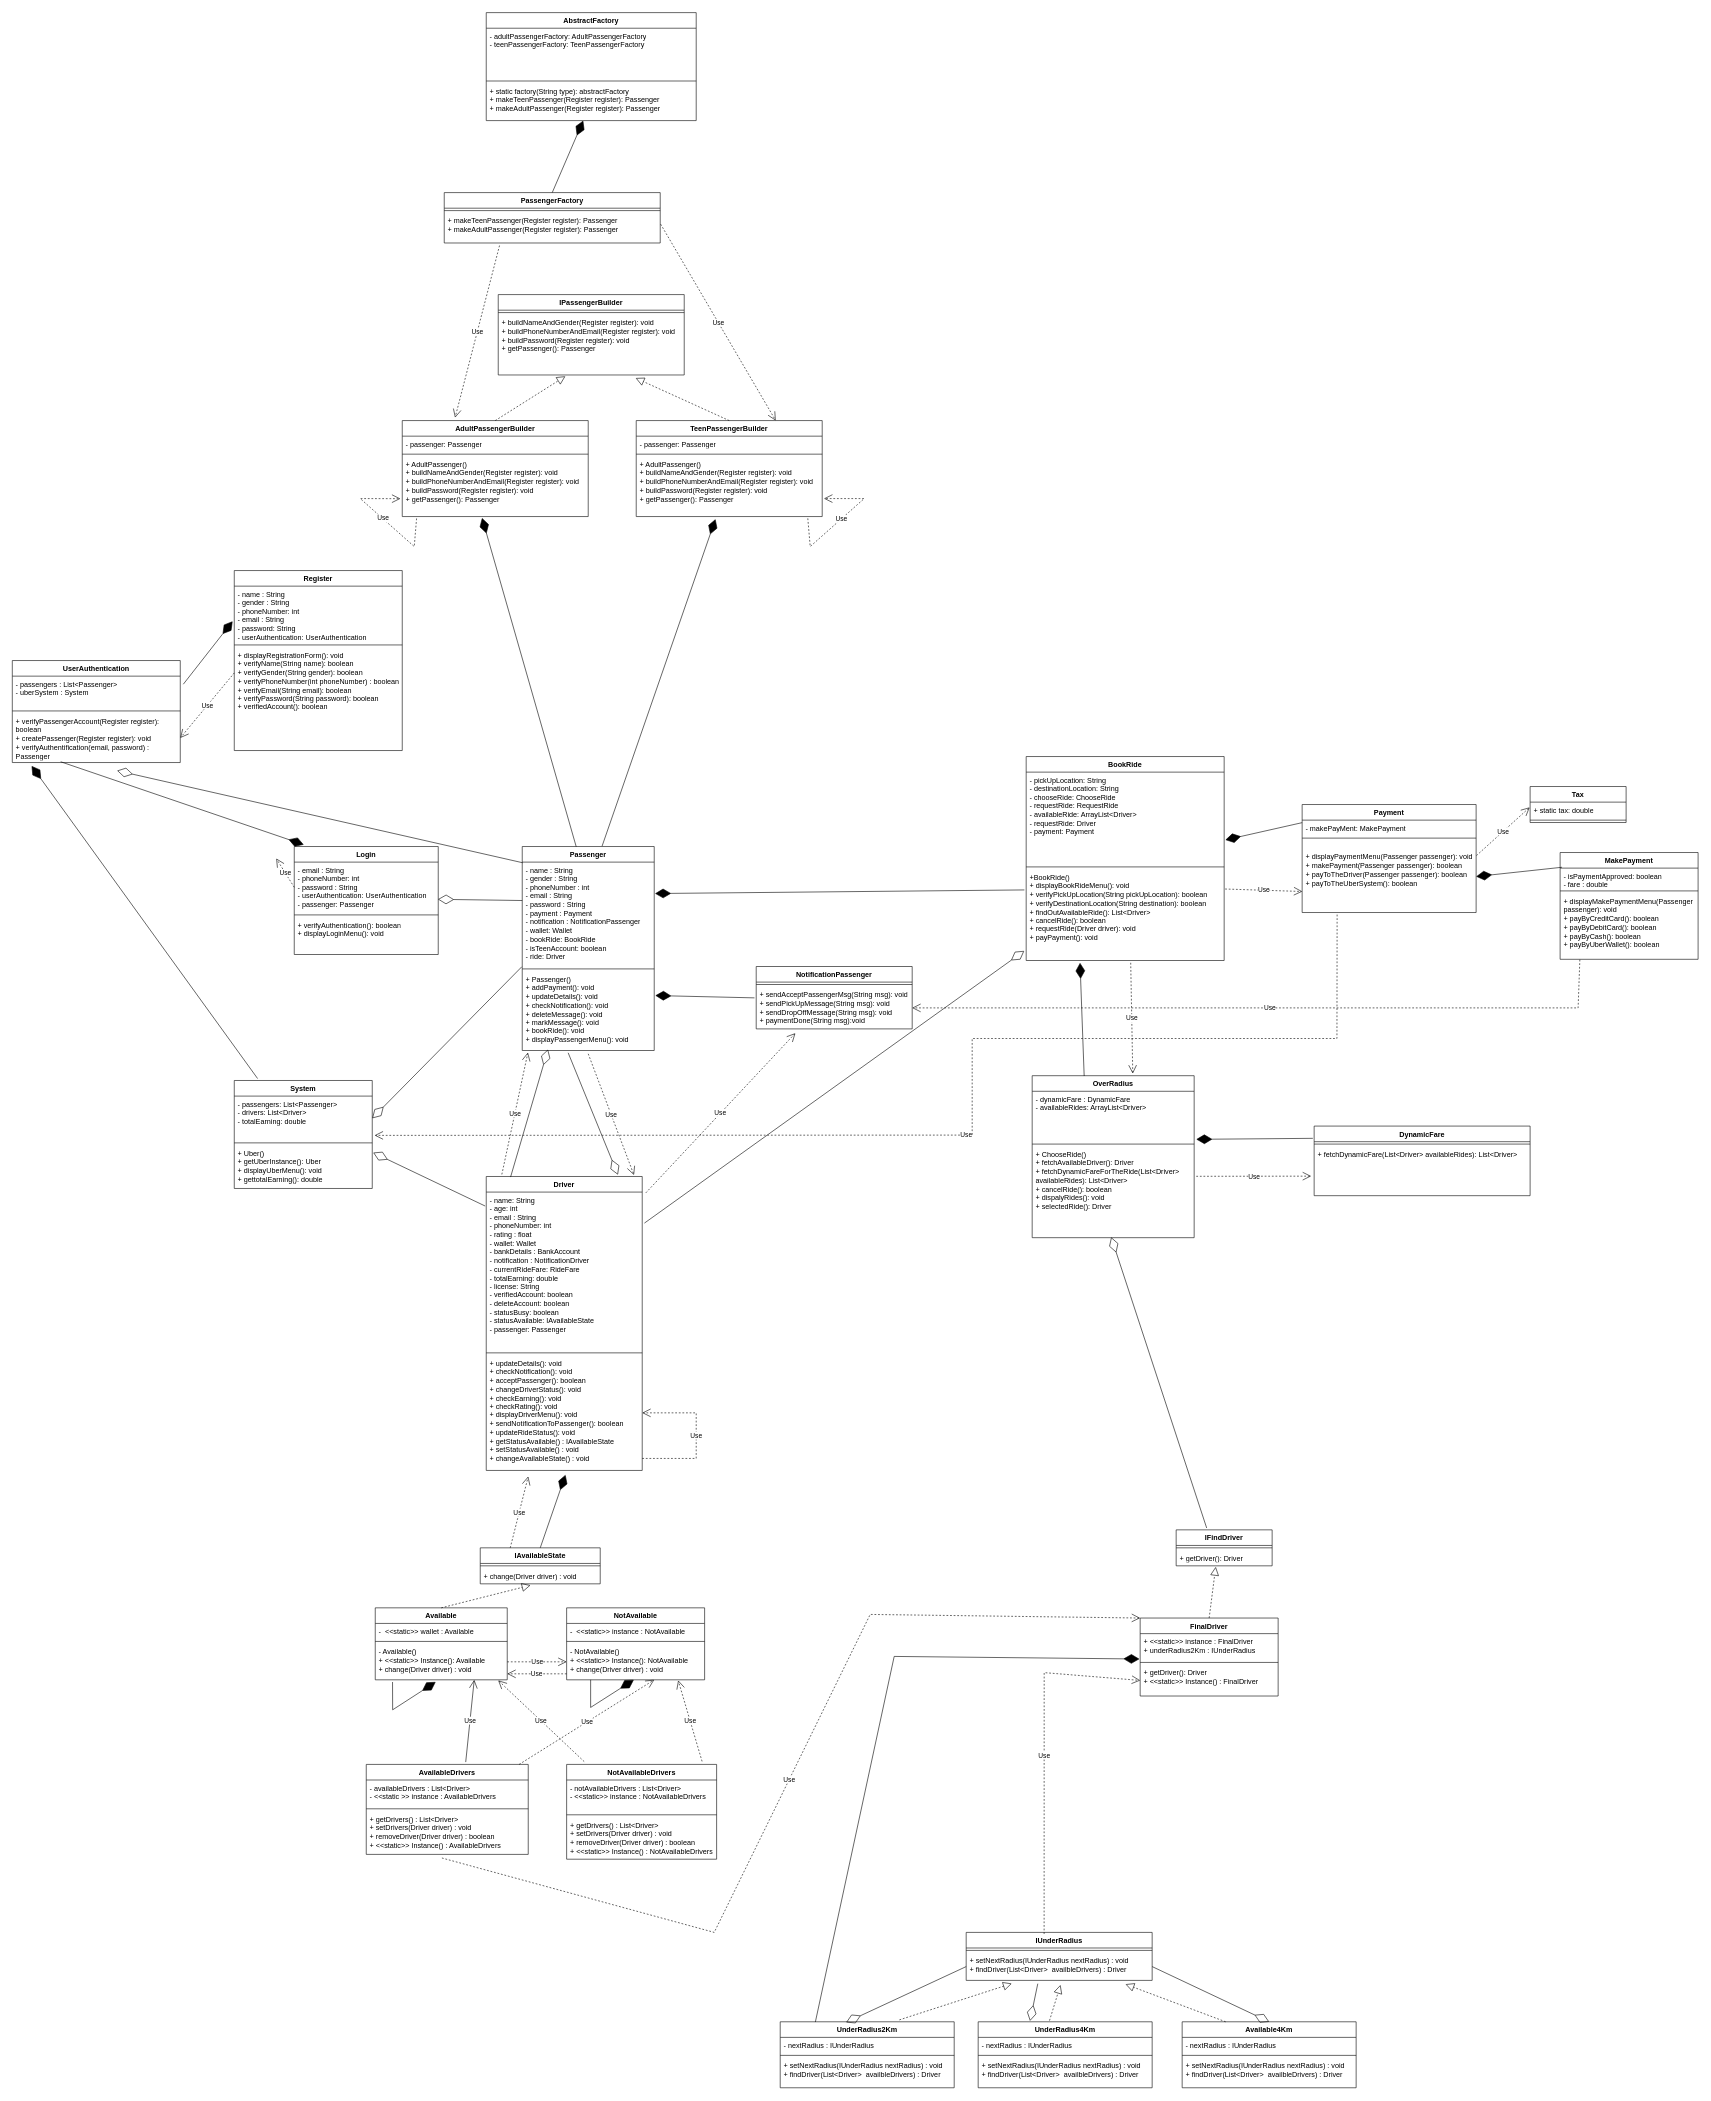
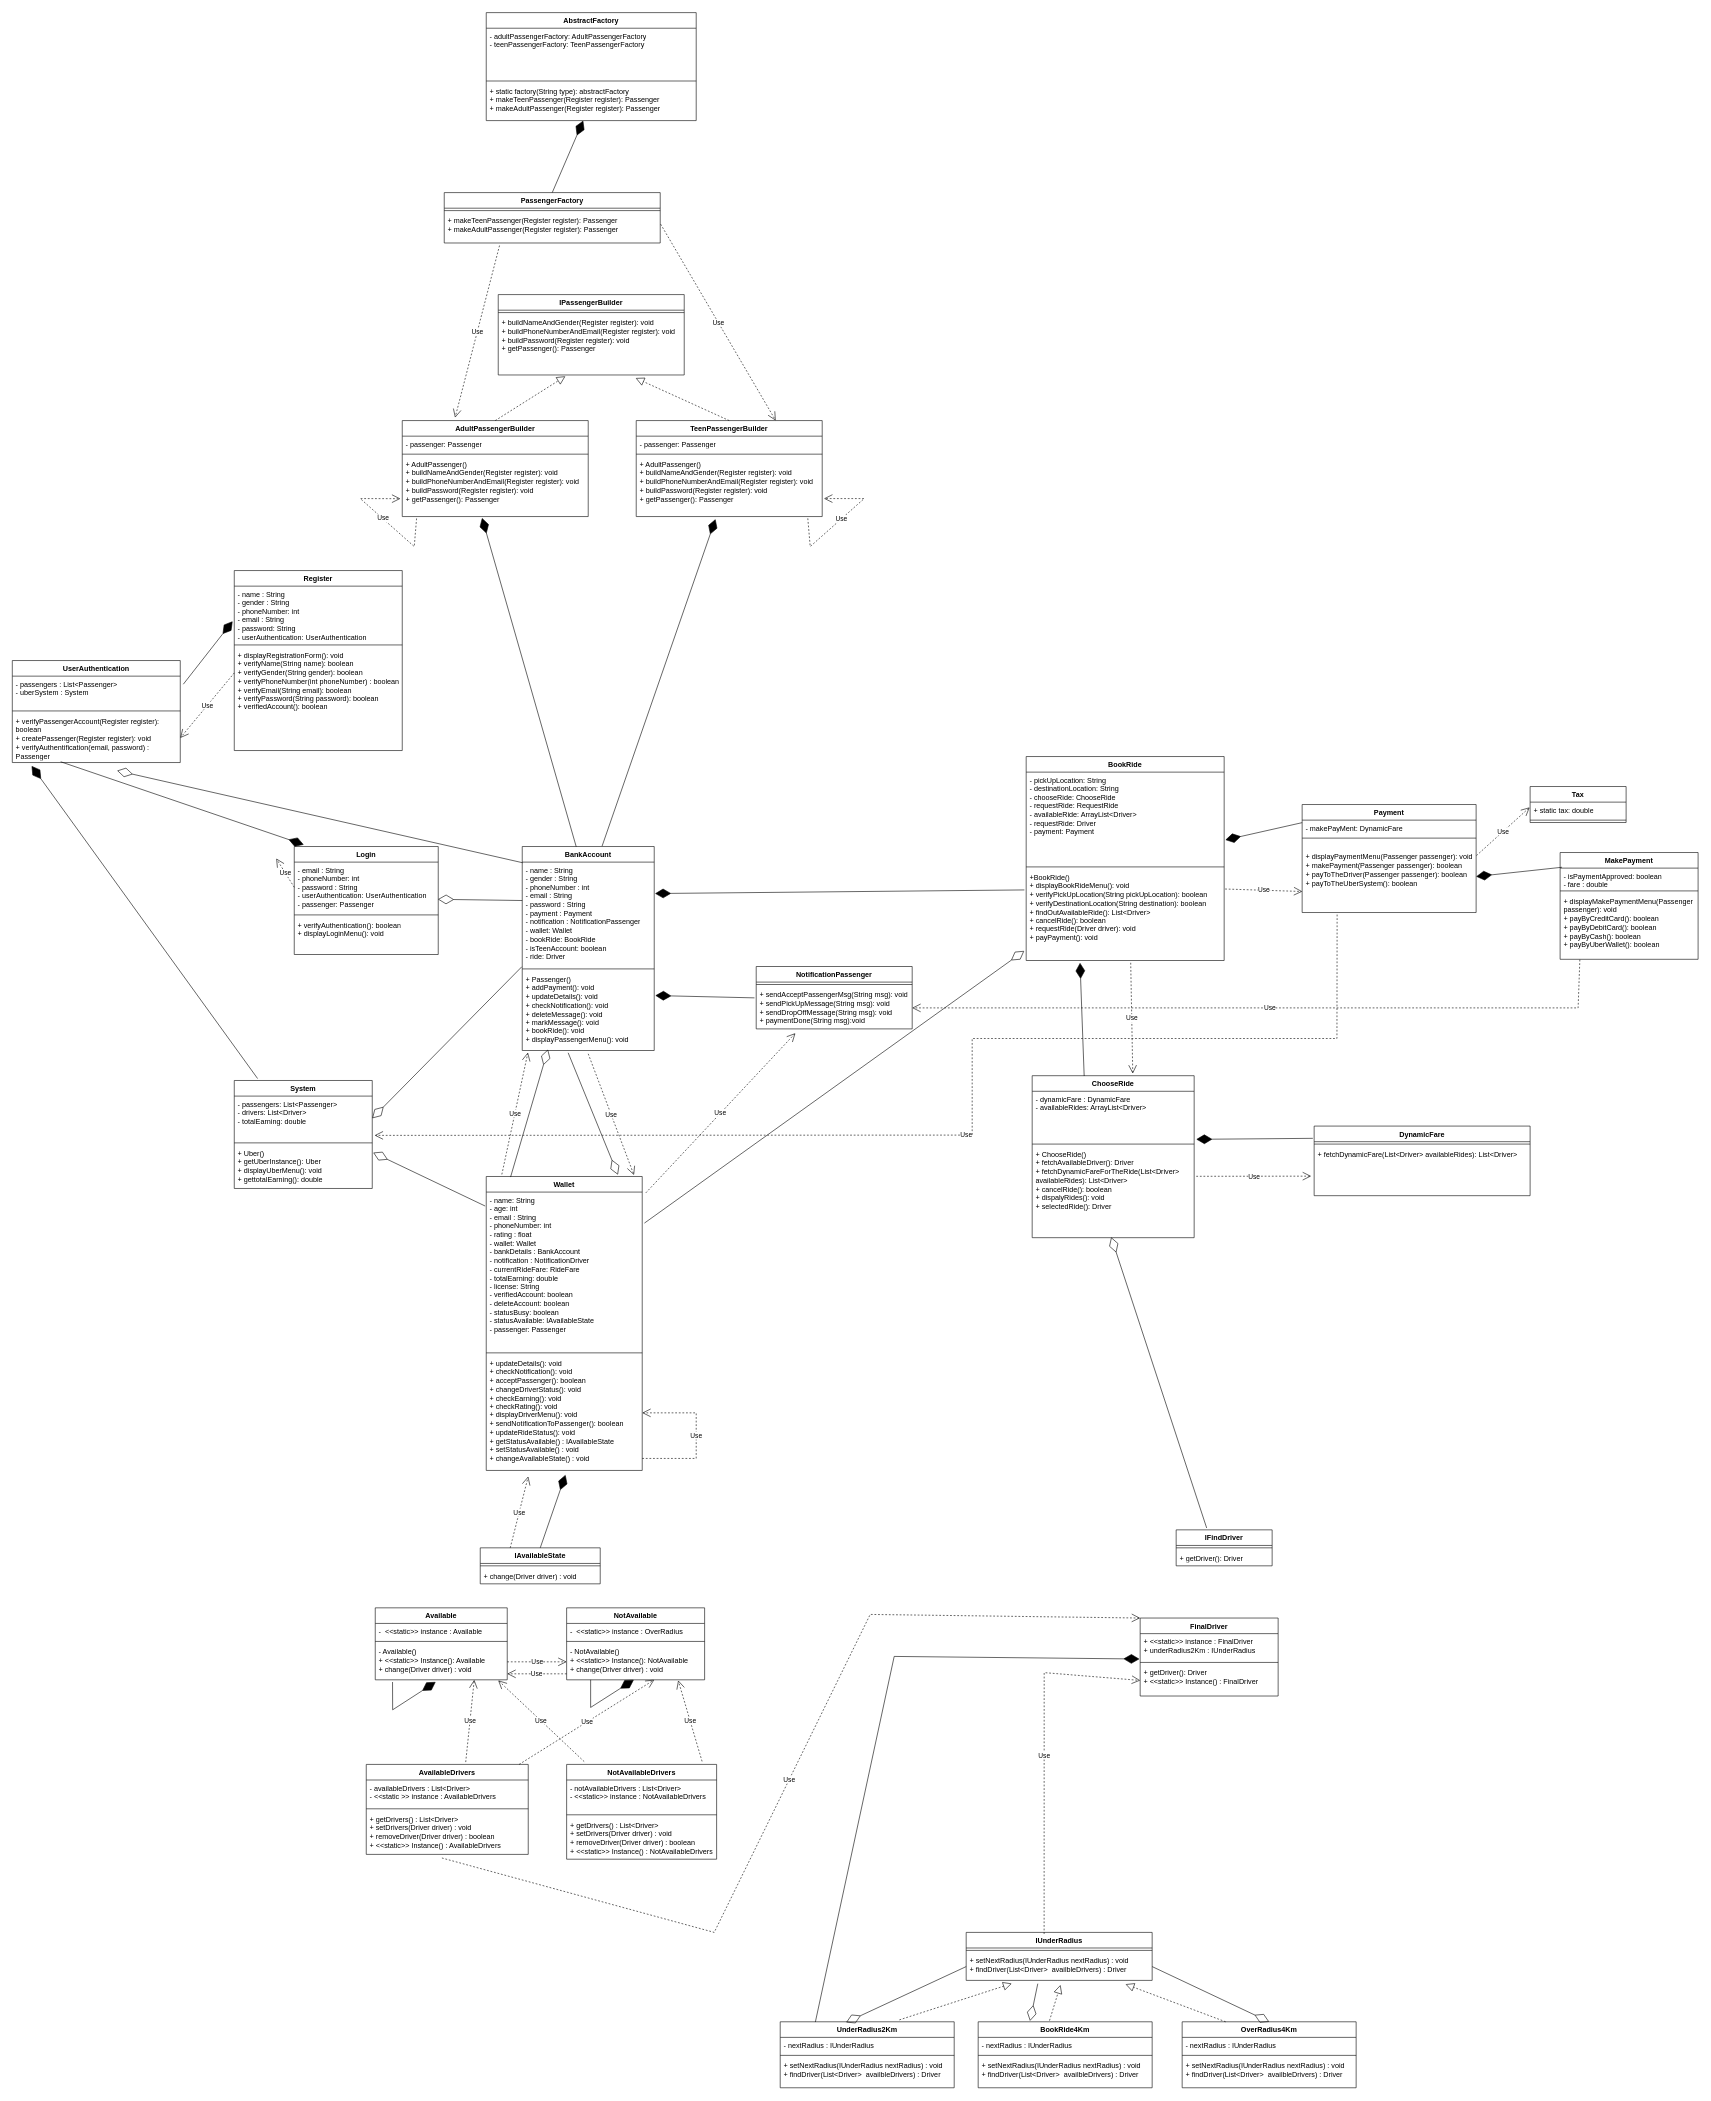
node "- makePayMent: MakePayment": label "- makePayMent: MakePayment" -> "- makePayMent: DynamicFare"
node "Passenger": label "Passenger" -> "BankAccount"
node "OverRadius": label "OverRadius" -> "ChooseRide"
node "Driver": label "Driver" -> "Wallet"
edge "FinalDriver" -> "+ getDriver(): Driver": removed
edge "Available" -> "+ change(Driver driver) : void": removed
node "- <<static>> wallet : Available": label "- <<static>> wallet : Available" -> "- <<static>> instance : Available"
node "- <<static>> instance : NotAvailable": label "- <<static>> instance : NotAvailable" -> "- <<static>> instance : OverRadius"
edge "AvailableDrivers" -> "Available": style solid -> dashed
node "UnderRadius4Km": label "UnderRadius4Km" -> "BookRide4Km"
node "Available4Km": label "Available4Km" -> "OverRadius4Km"
